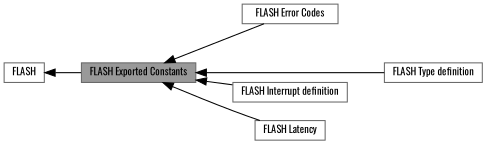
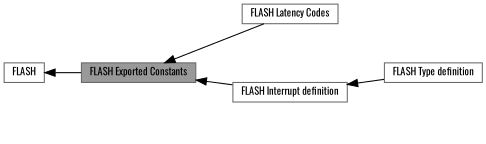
node "FLASH Error Codes": label "FLASH Error Codes" -> "FLASH Latency Codes"
edge "FLASH Type definition" -> "FLASH Exported Constants": now "FLASH Type definition" -> "FLASH Interrupt definition"
node "FLASH Latency": removed
